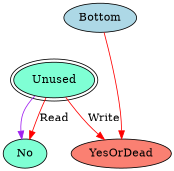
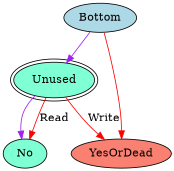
edge "Bottom" -> "Unused": added
